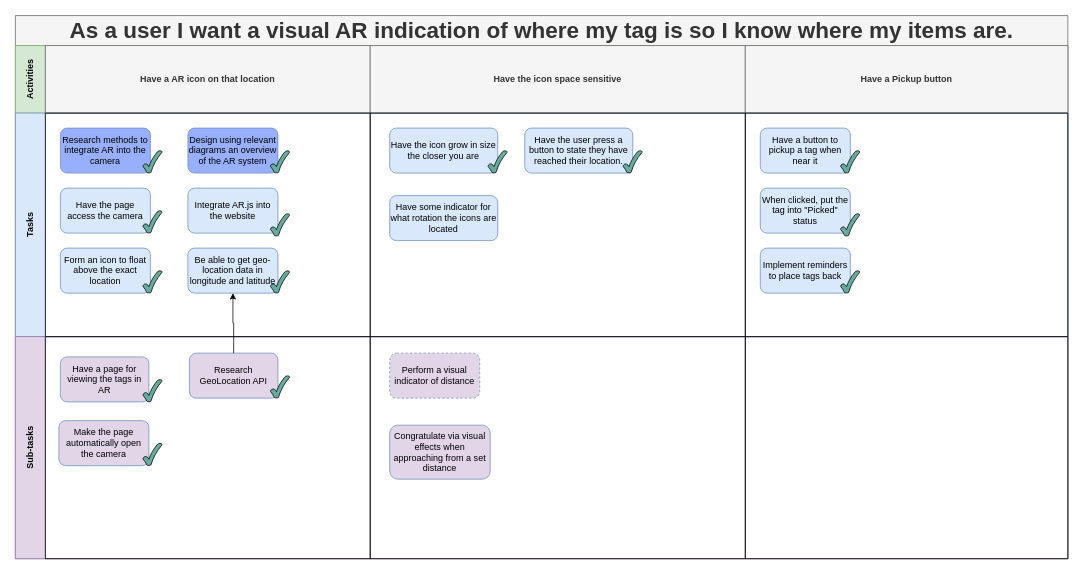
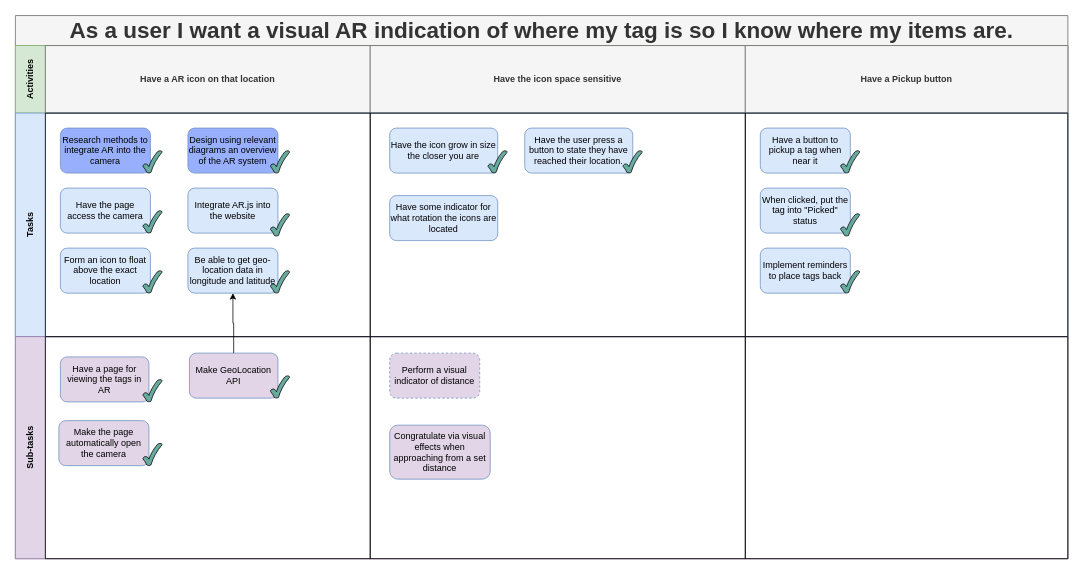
node "Research GeoLocation API": label "Research GeoLocation API" -> "Make GeoLocation API"
